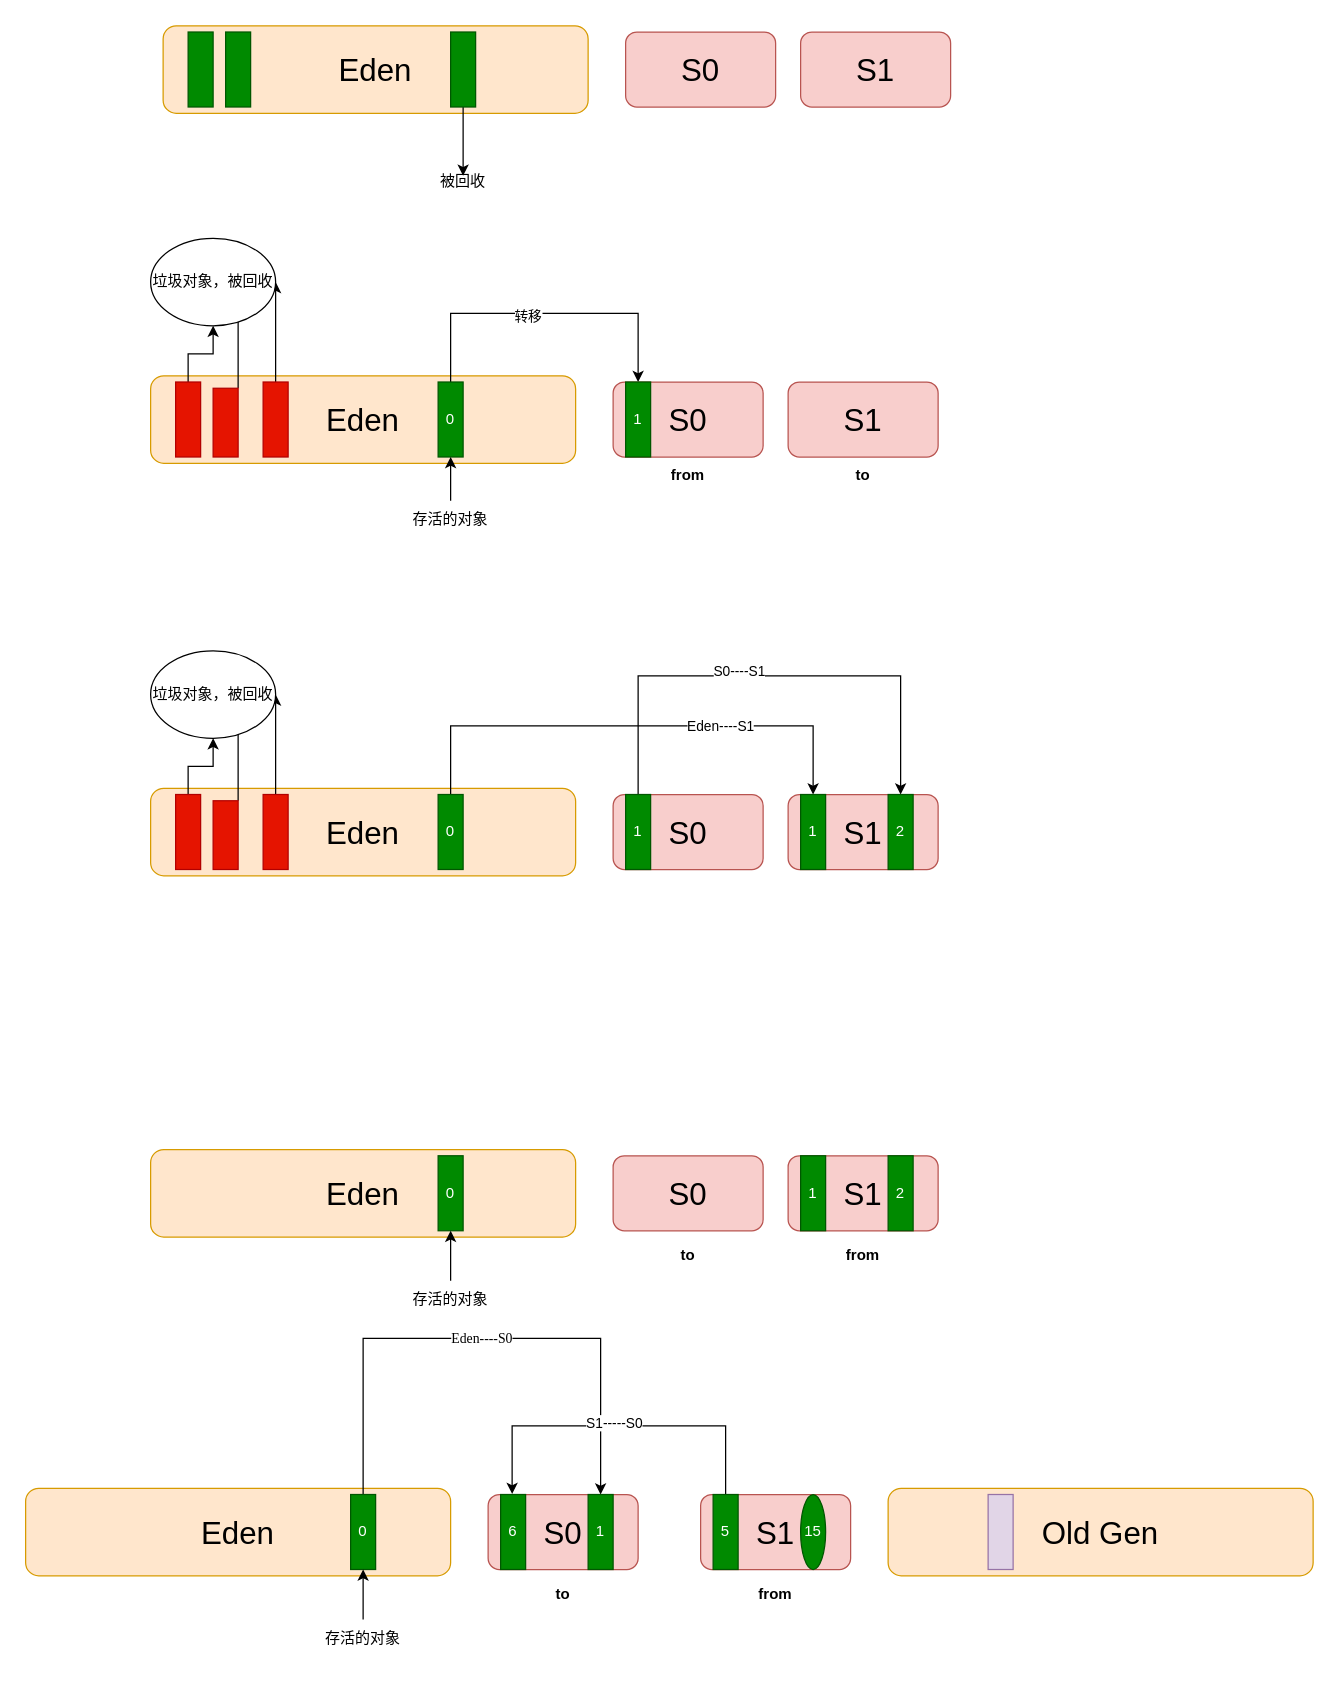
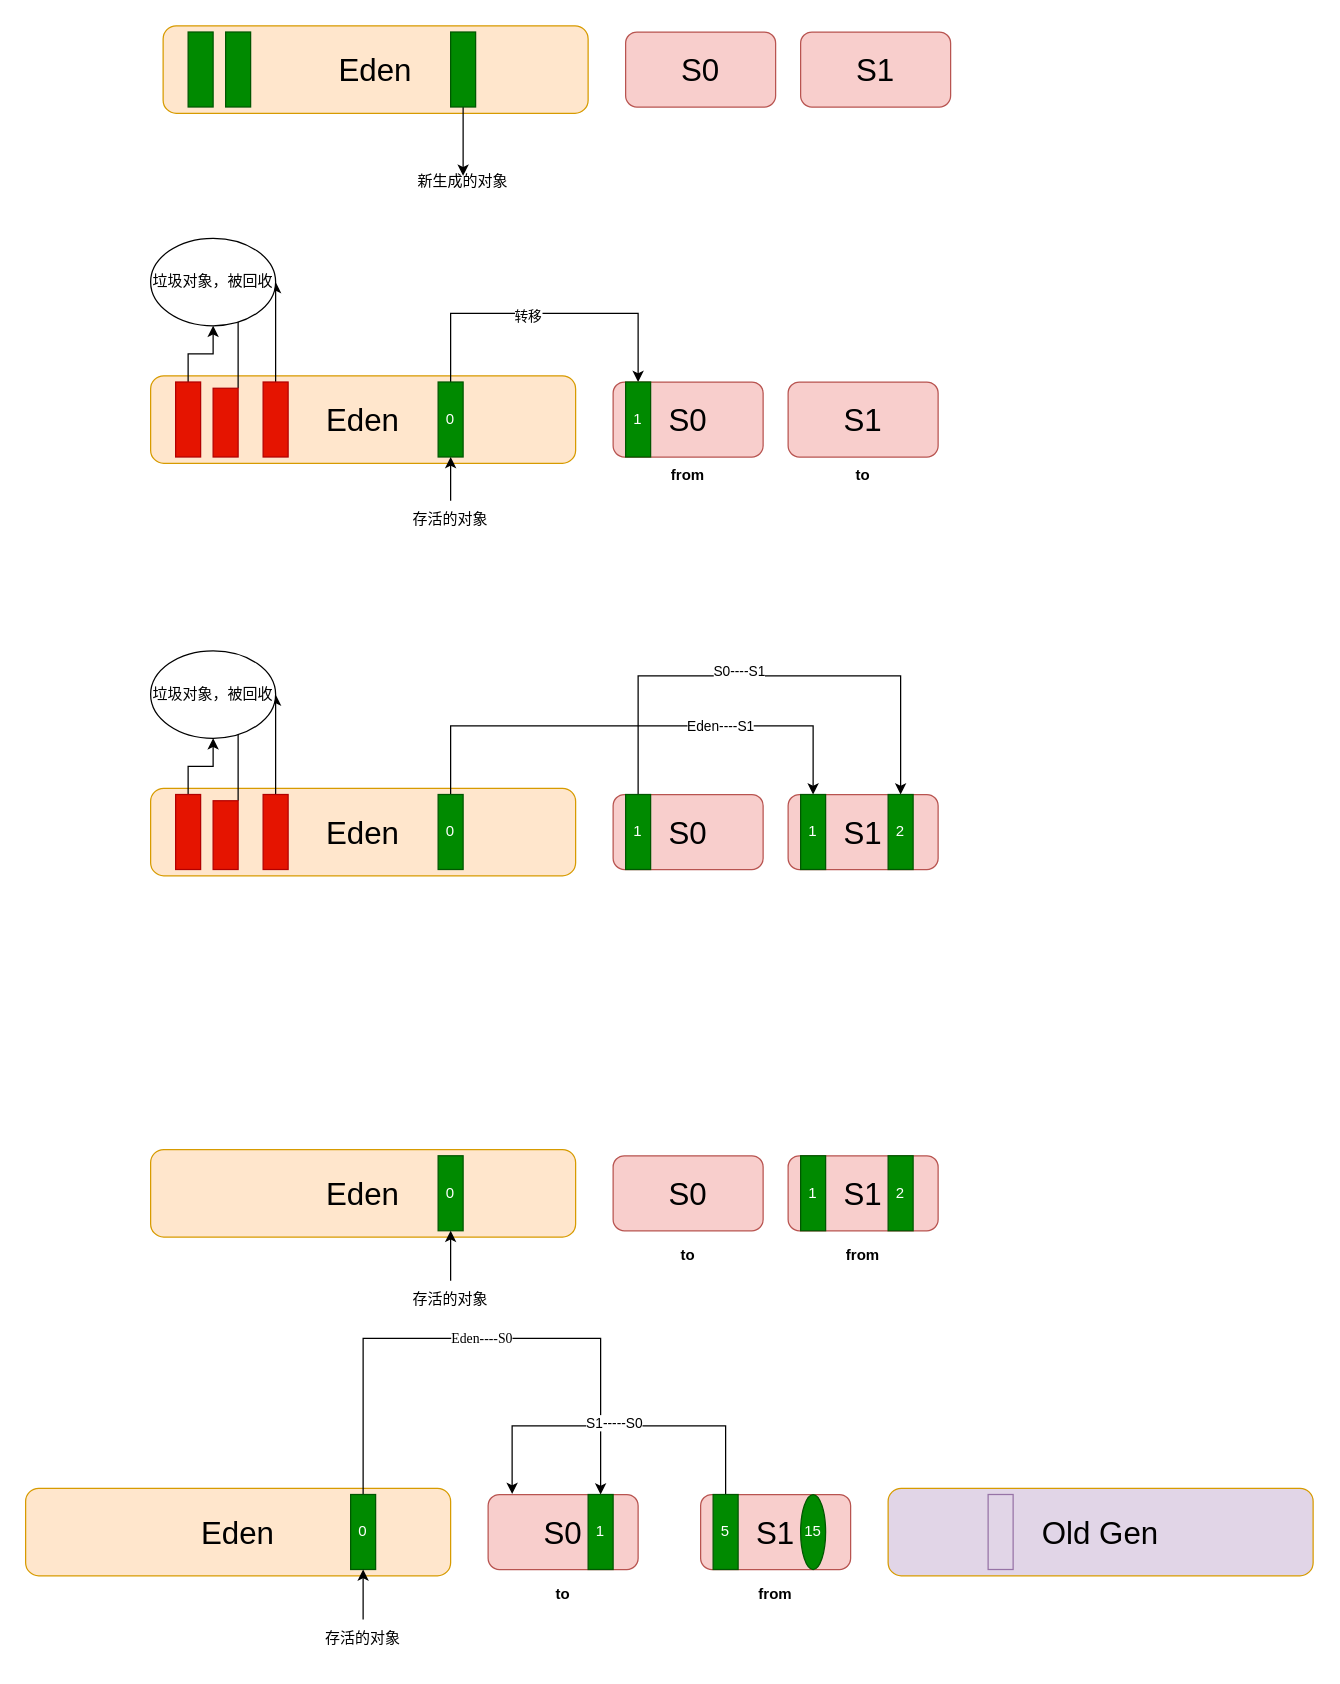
node "被回收": label "被回收" -> "新生成的对象"
node "6": removed
node "Old Gen": fillcolor #ffe6cc -> #e1d5e7
